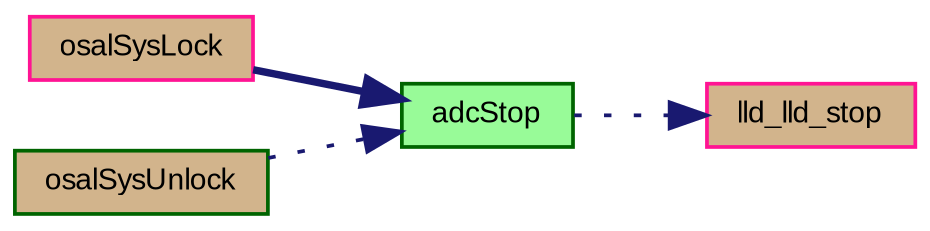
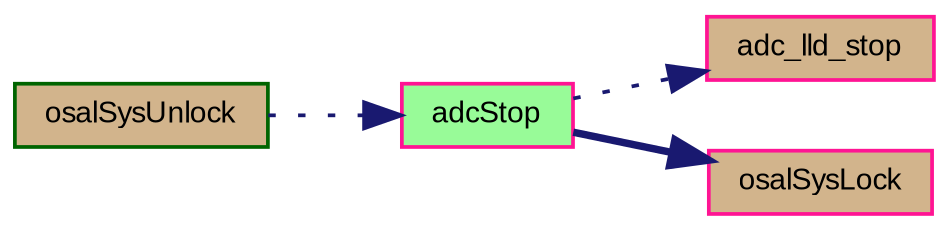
edge "osalSysLock" -> "adcStop": reversed
node "adcStop": color darkgreen -> deeppink
node "lld_lld_stop": label "lld_lld_stop" -> "adc_lld_stop"
